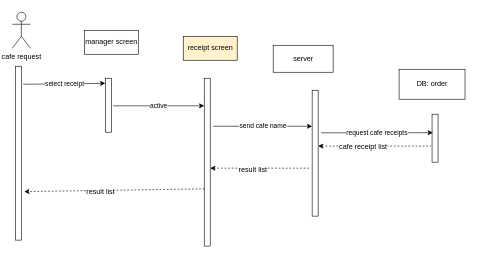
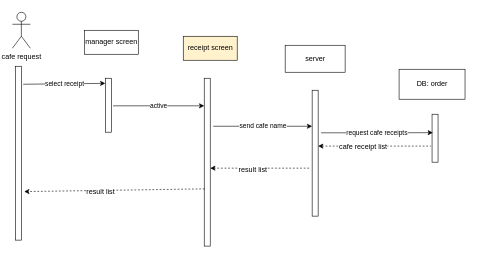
node "server": moved (303, 59) -> (315, 59)
